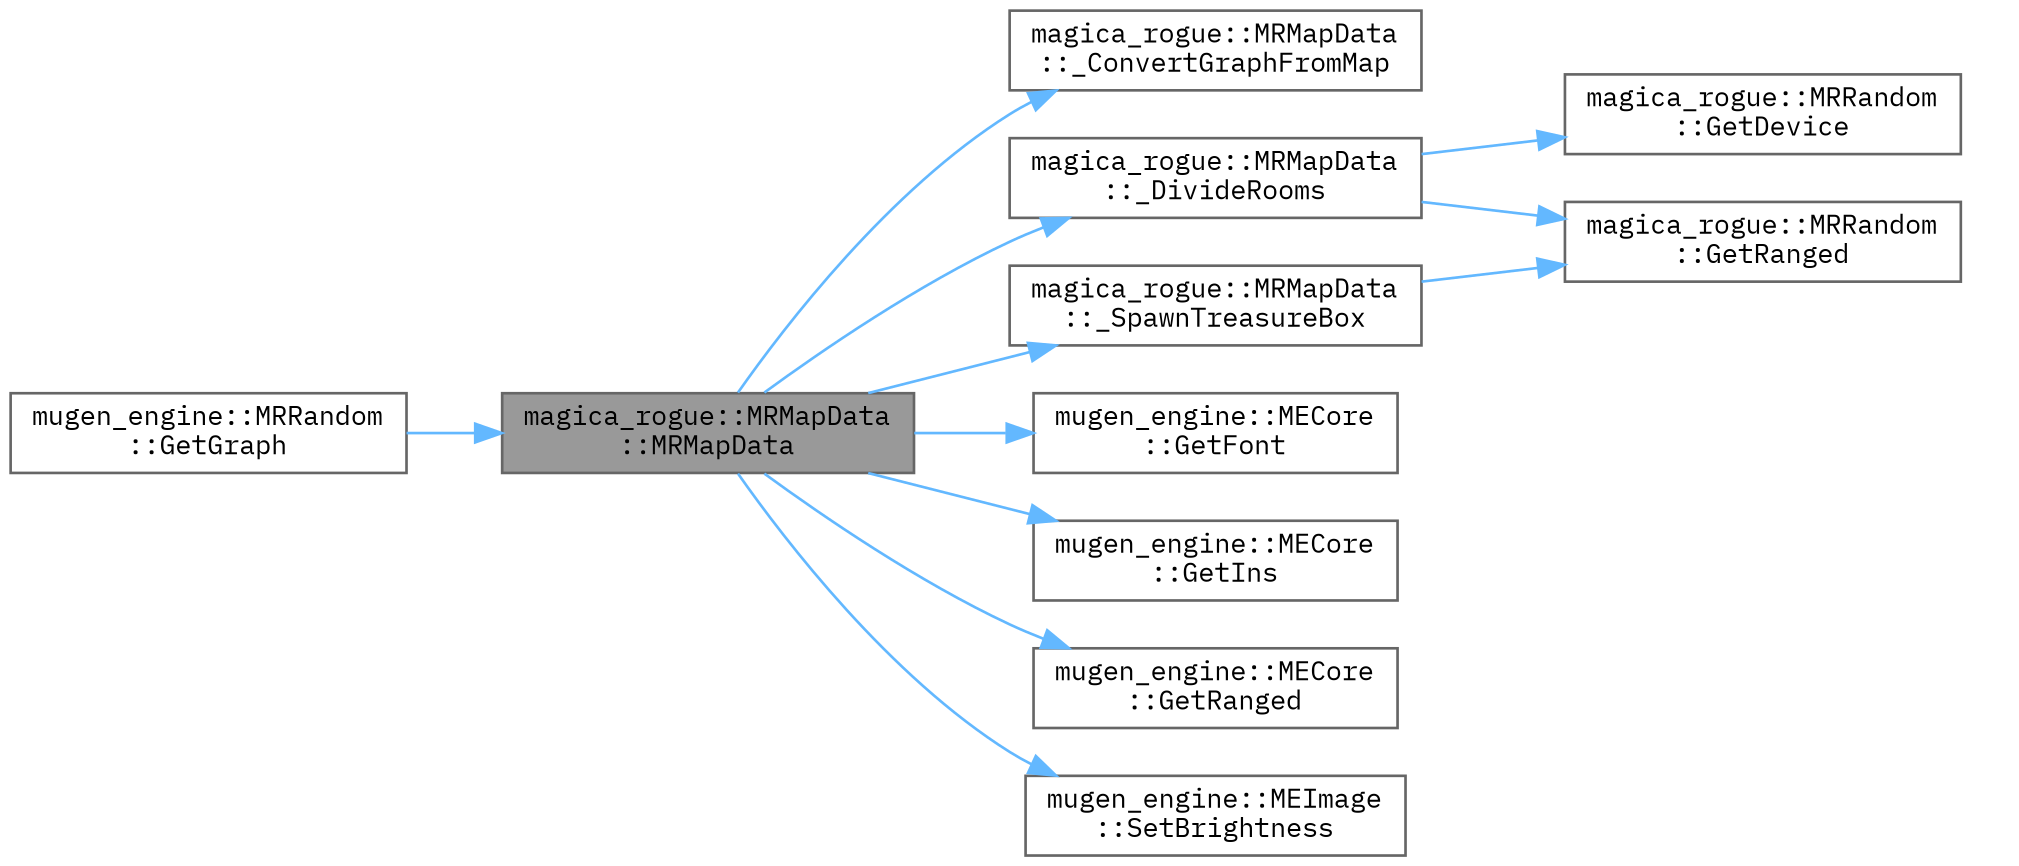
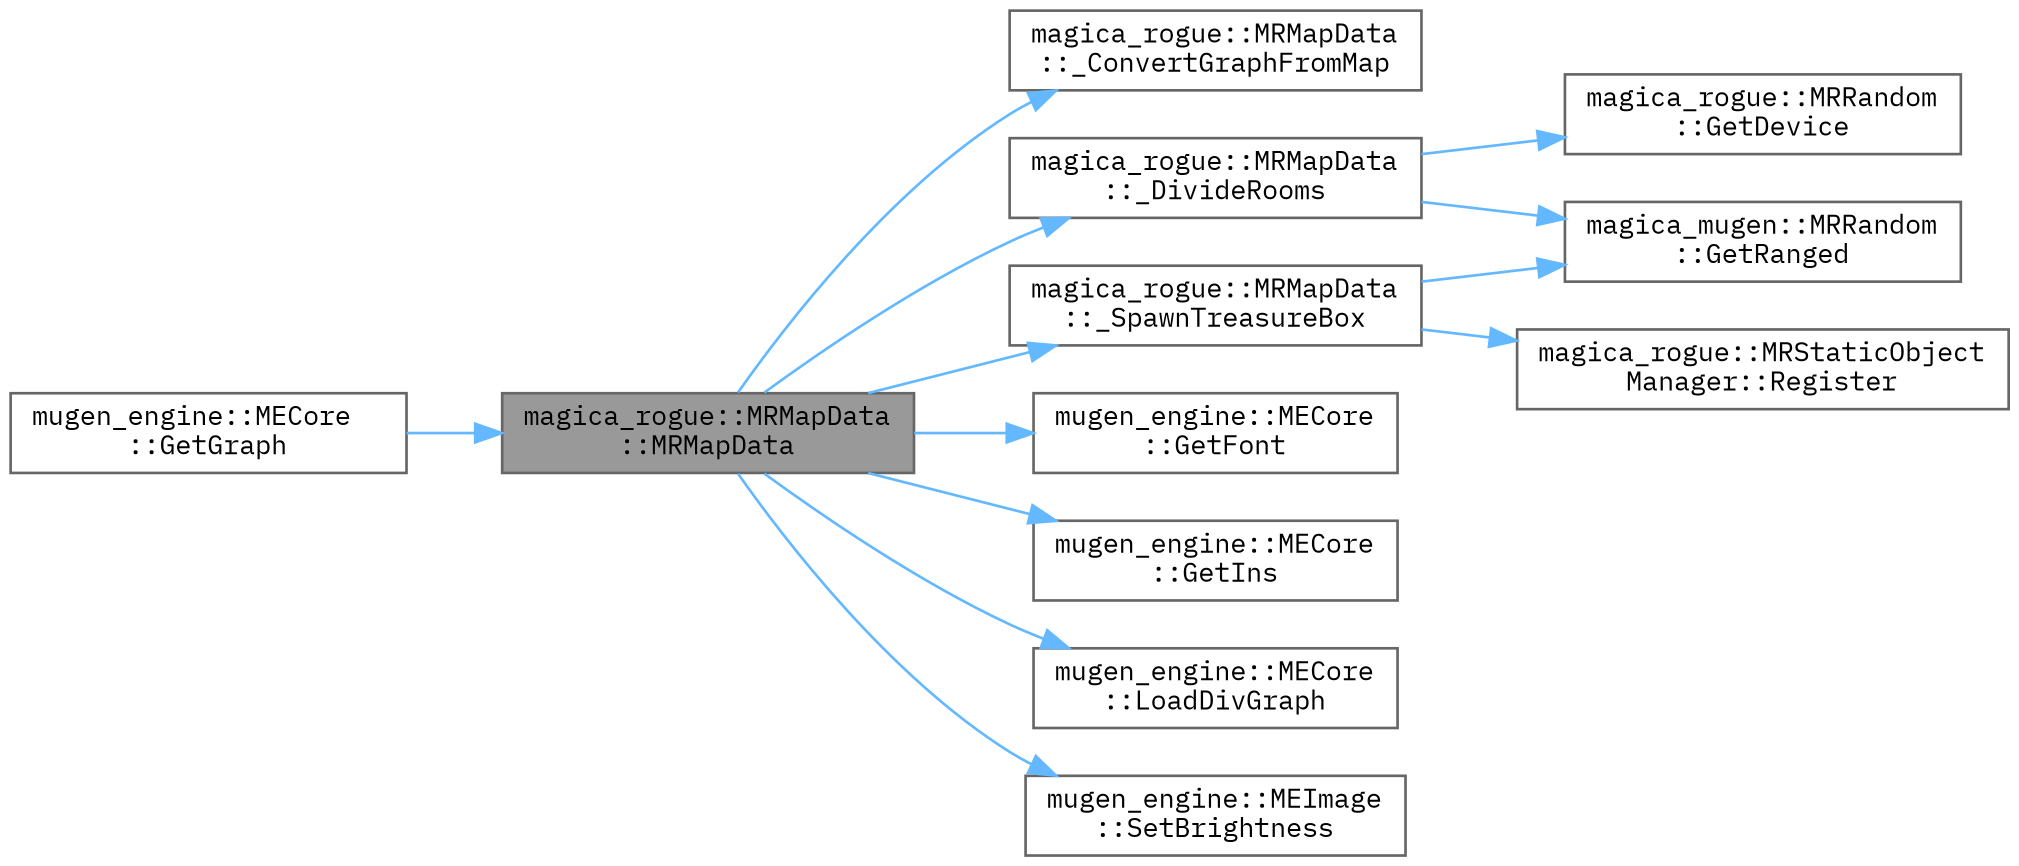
node "magica_rogue::MRRandom ::GetRanged": label "magica_rogue::MRRandom ::GetRanged" -> "magica_mugen::MRRandom ::GetRanged"
node "magica_rogue::MRStaticObject Manager::Register": added
node "mugen_engine::MRRandom ::GetGraph": label "mugen_engine::MRRandom ::GetGraph" -> "mugen_engine::MECore ::GetGraph"
node "mugen_engine::MECore ::GetRanged": label "mugen_engine::MECore ::GetRanged" -> "mugen_engine::MECore ::LoadDivGraph"
